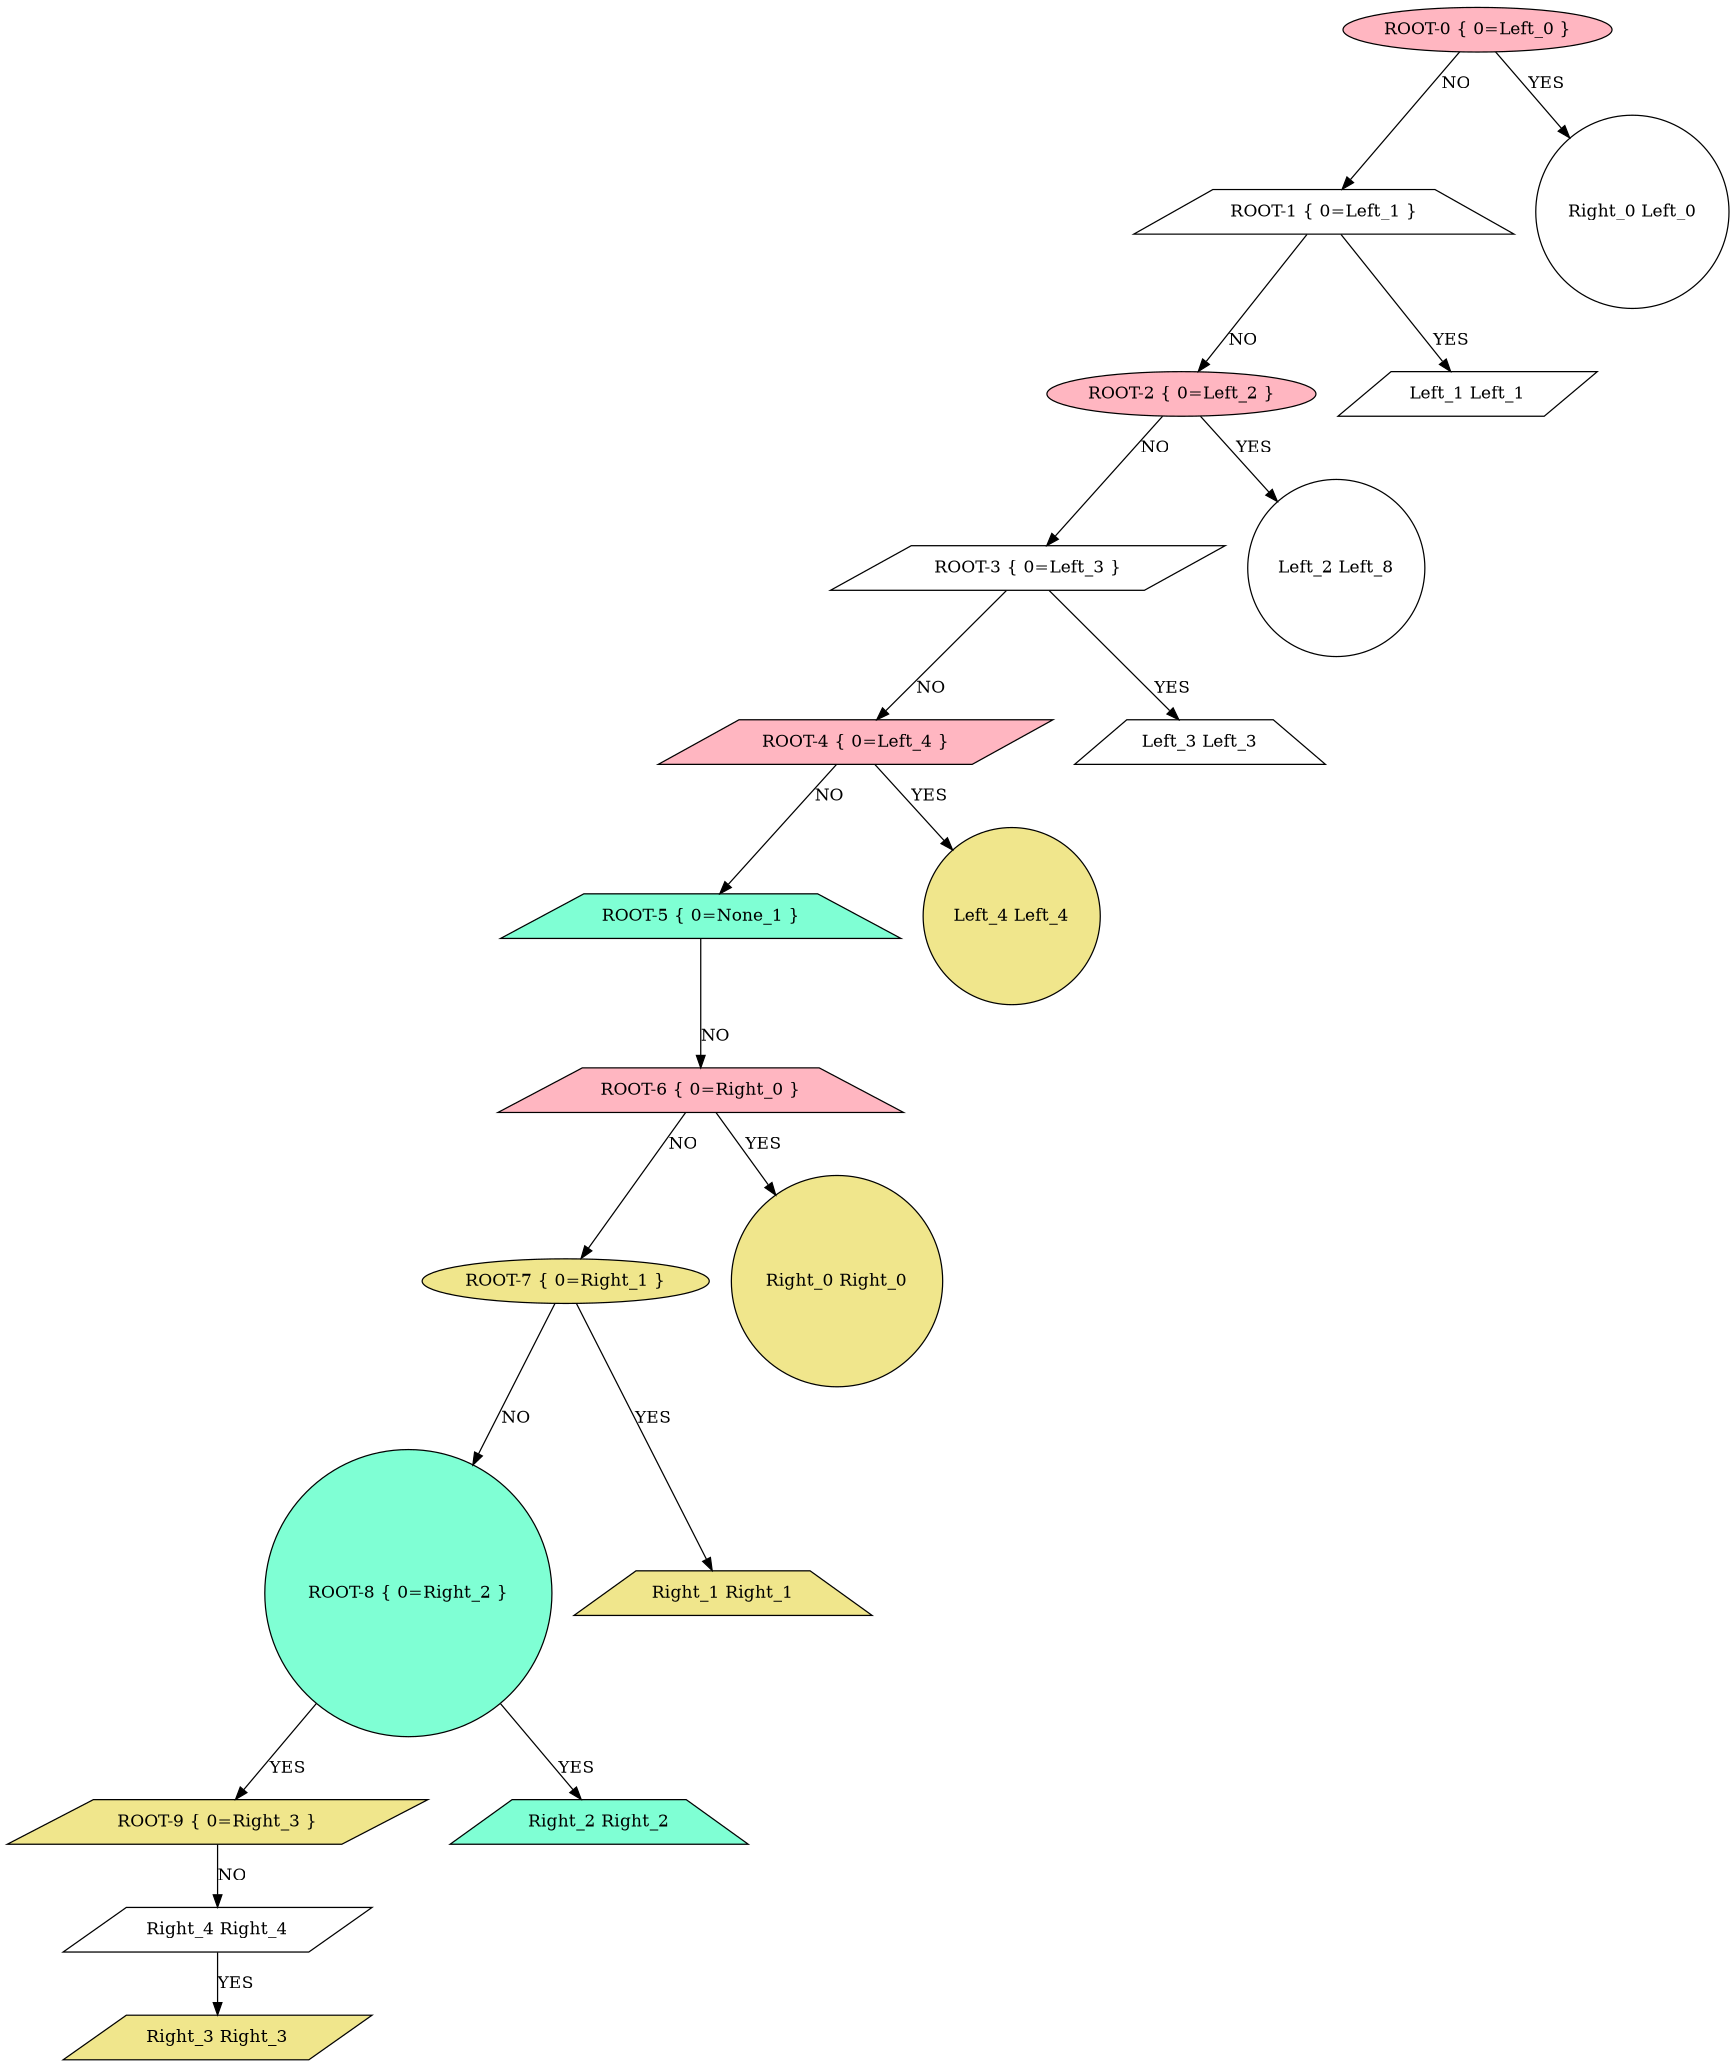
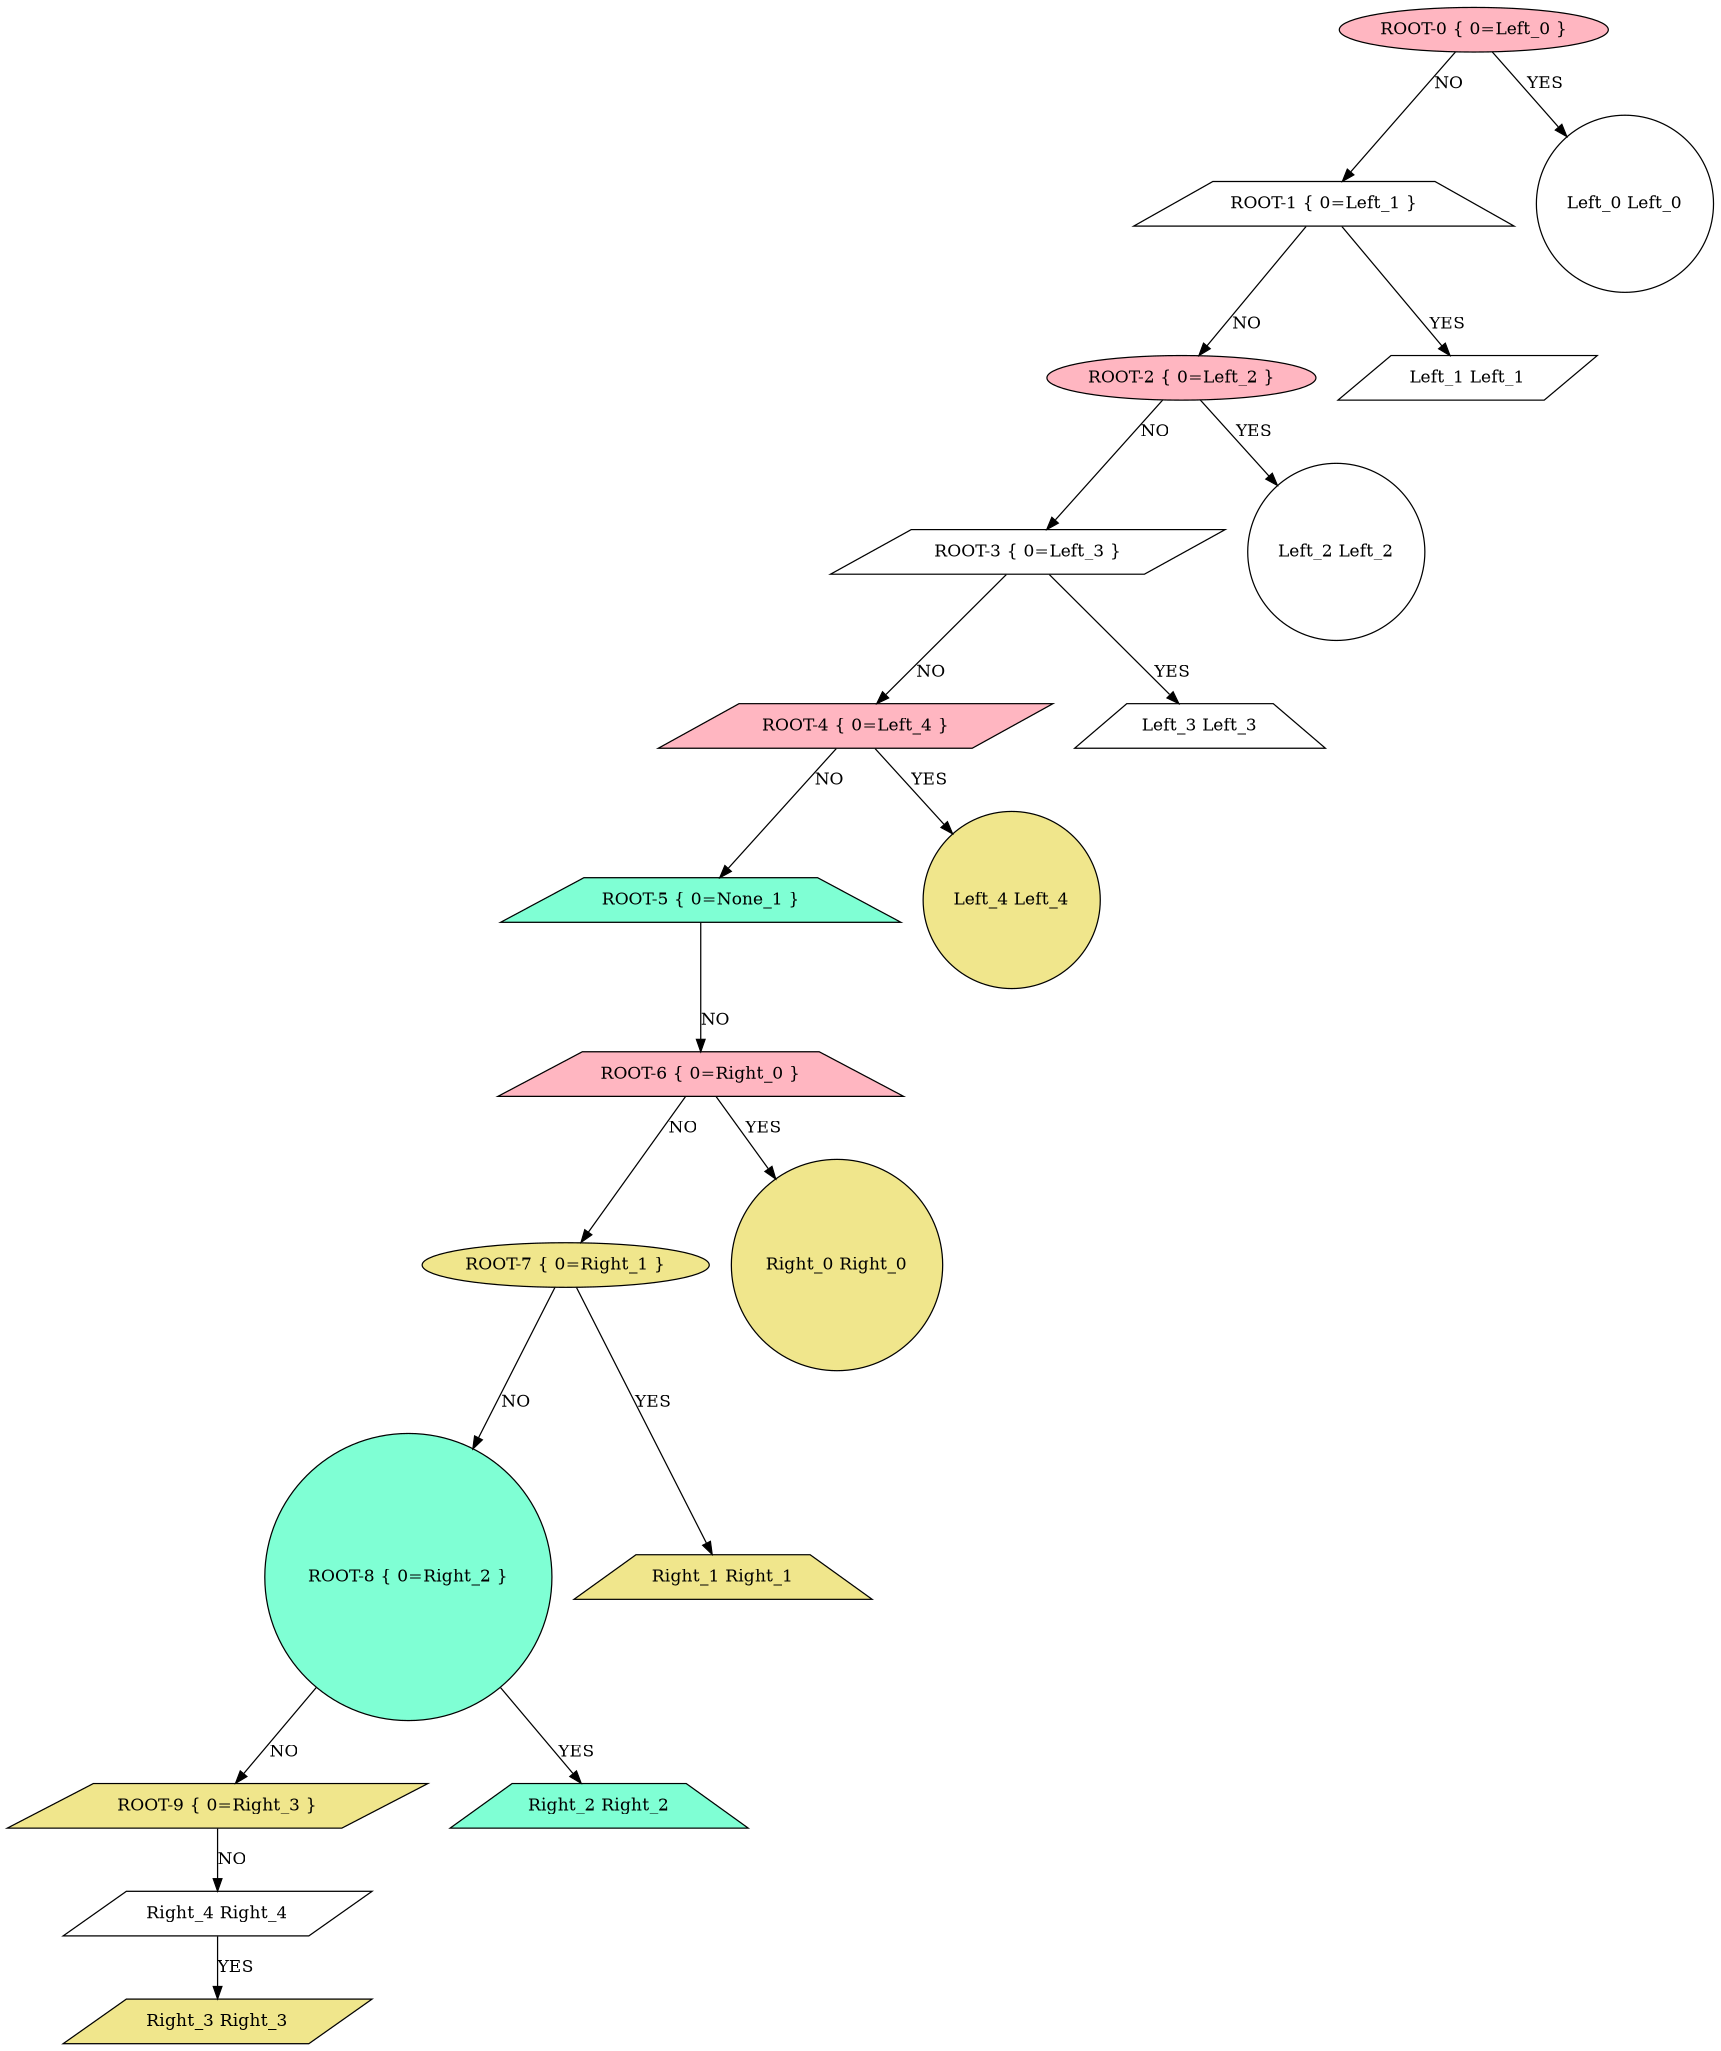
node "Right_0 Left_0": label "Right_0 Left_0" -> "Left_0 Left_0"
node "Left_2 Left_8": label "Left_2 Left_8" -> "Left_2 Left_2"
edge "ROOT-8 { 0=Right_2 }" -> "ROOT-9 { 0=Right_3 }": label "YES" -> "NO"
